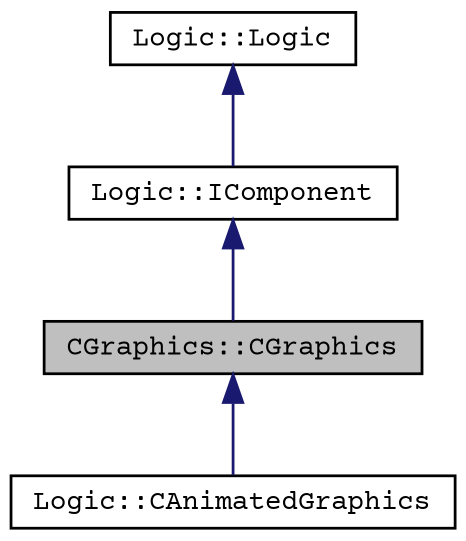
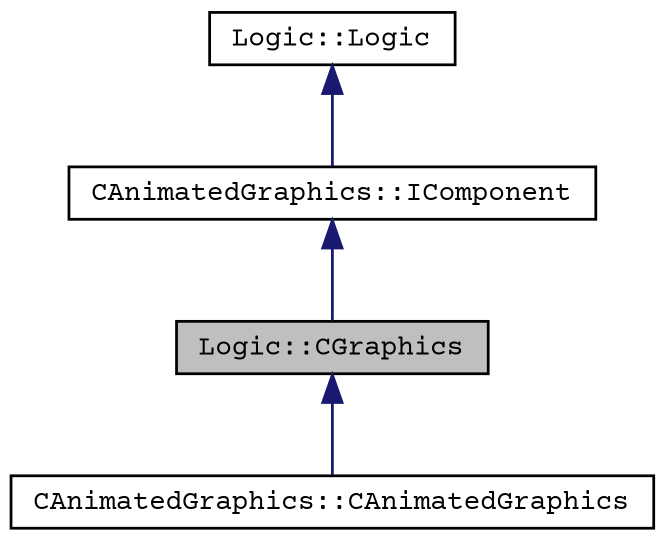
node "Logic::IComponent": label "Logic::IComponent" -> "CAnimatedGraphics::IComponent"
node "CGraphics::CGraphics": label "CGraphics::CGraphics" -> "Logic::CGraphics"
node "Logic::CAnimatedGraphics": label "Logic::CAnimatedGraphics" -> "CAnimatedGraphics::CAnimatedGraphics"
